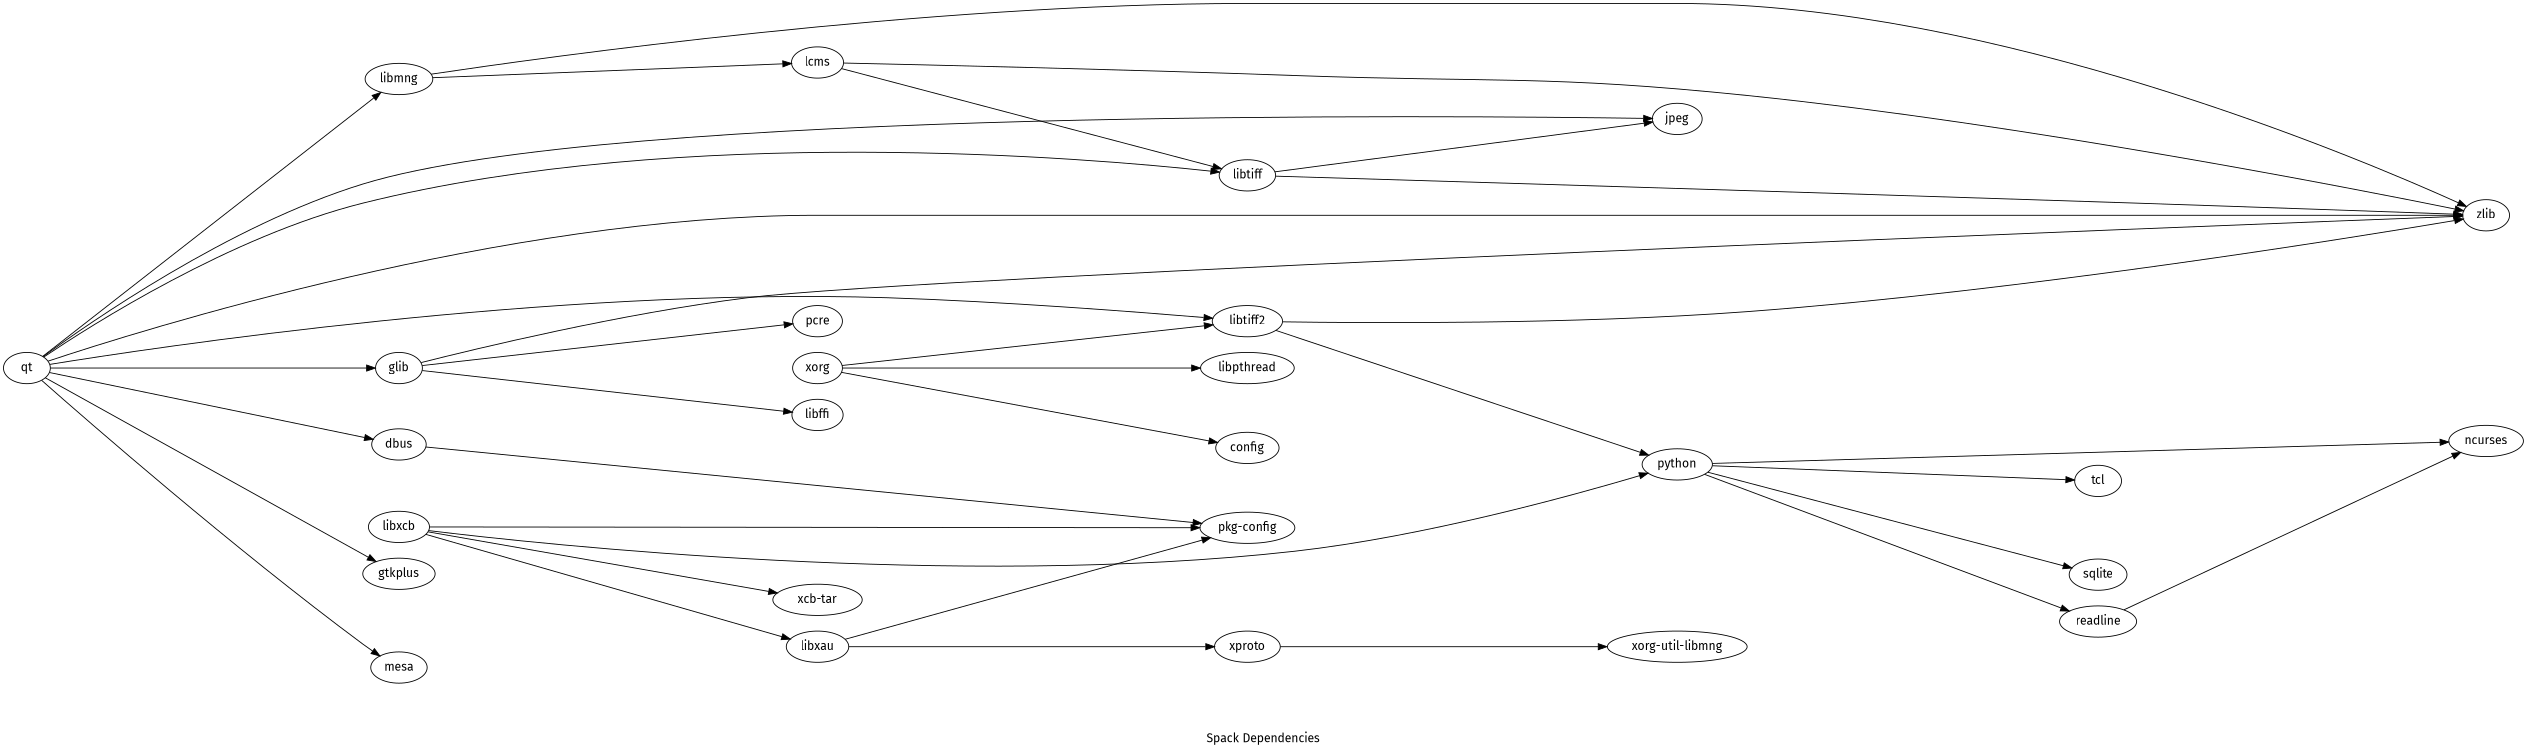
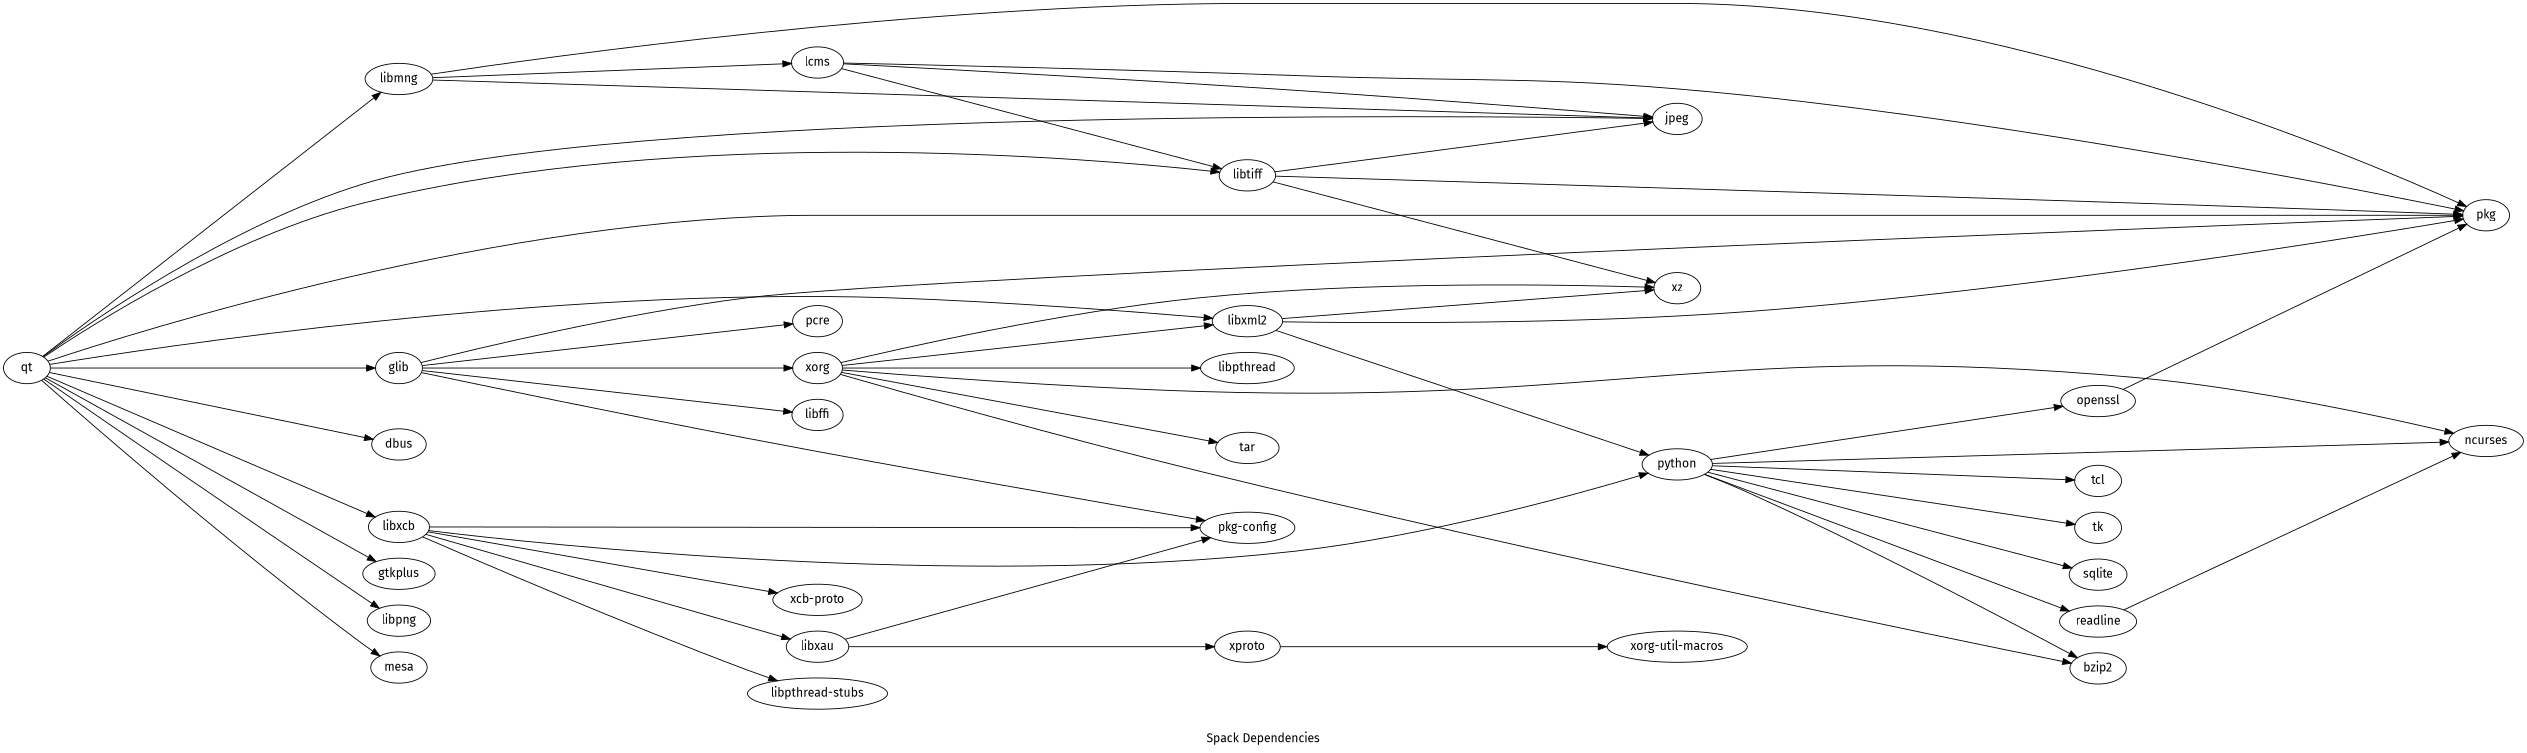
edge "lcms" -> "jpeg": added
edge "libmng" -> "jpeg": added
node "zlib": label "zlib" -> "pkg"
node "xz": added
node "libtiff2": label "libtiff2" -> "libxml2"
edge "glib" -> "xorg": added
edge "xorg" -> "ncurses": added
node "openssl": added
edge "qt" -> "libxcb": added
node "config": label "config" -> "tar"
edge "dbus" -> "pkg-config": now "glib" -> "pkg-config"
node "tk": added
node "xcb-tar": label "xcb-tar" -> "xcb-proto"
node "libpng": added
node "xorg-util-libmng": label "xorg-util-libmng" -> "xorg-util-macros"
node "bzip2": added
node "libpthread-stubs": added
